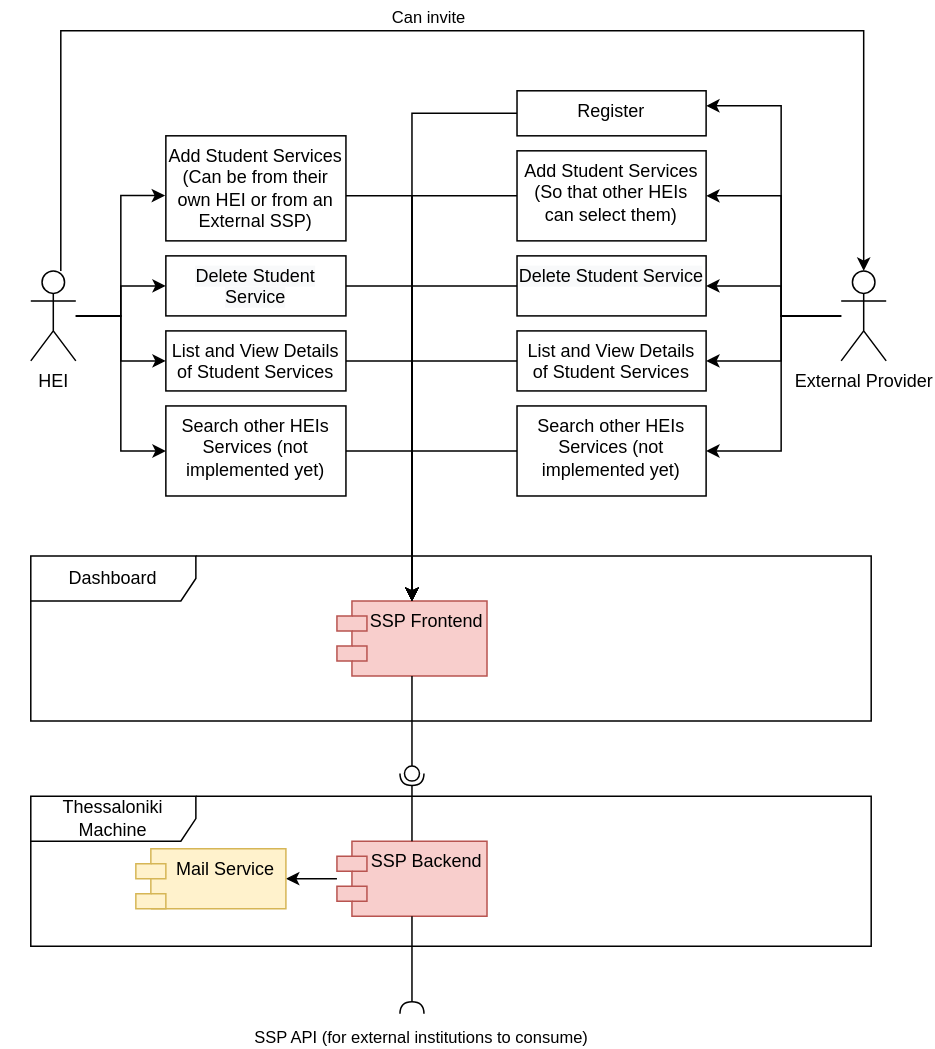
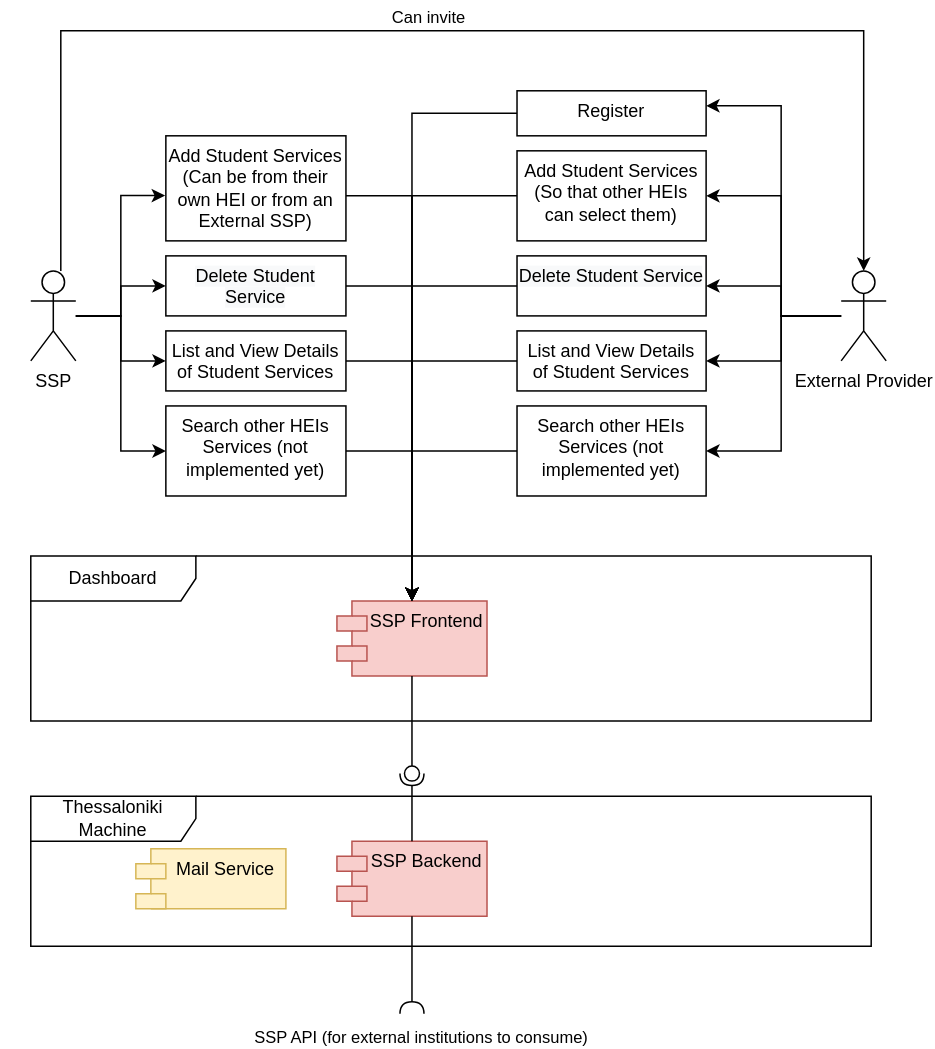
node "HEI": label "HEI" -> "SSP"
edge "SSP Backend" -> "Mail Service": removed
